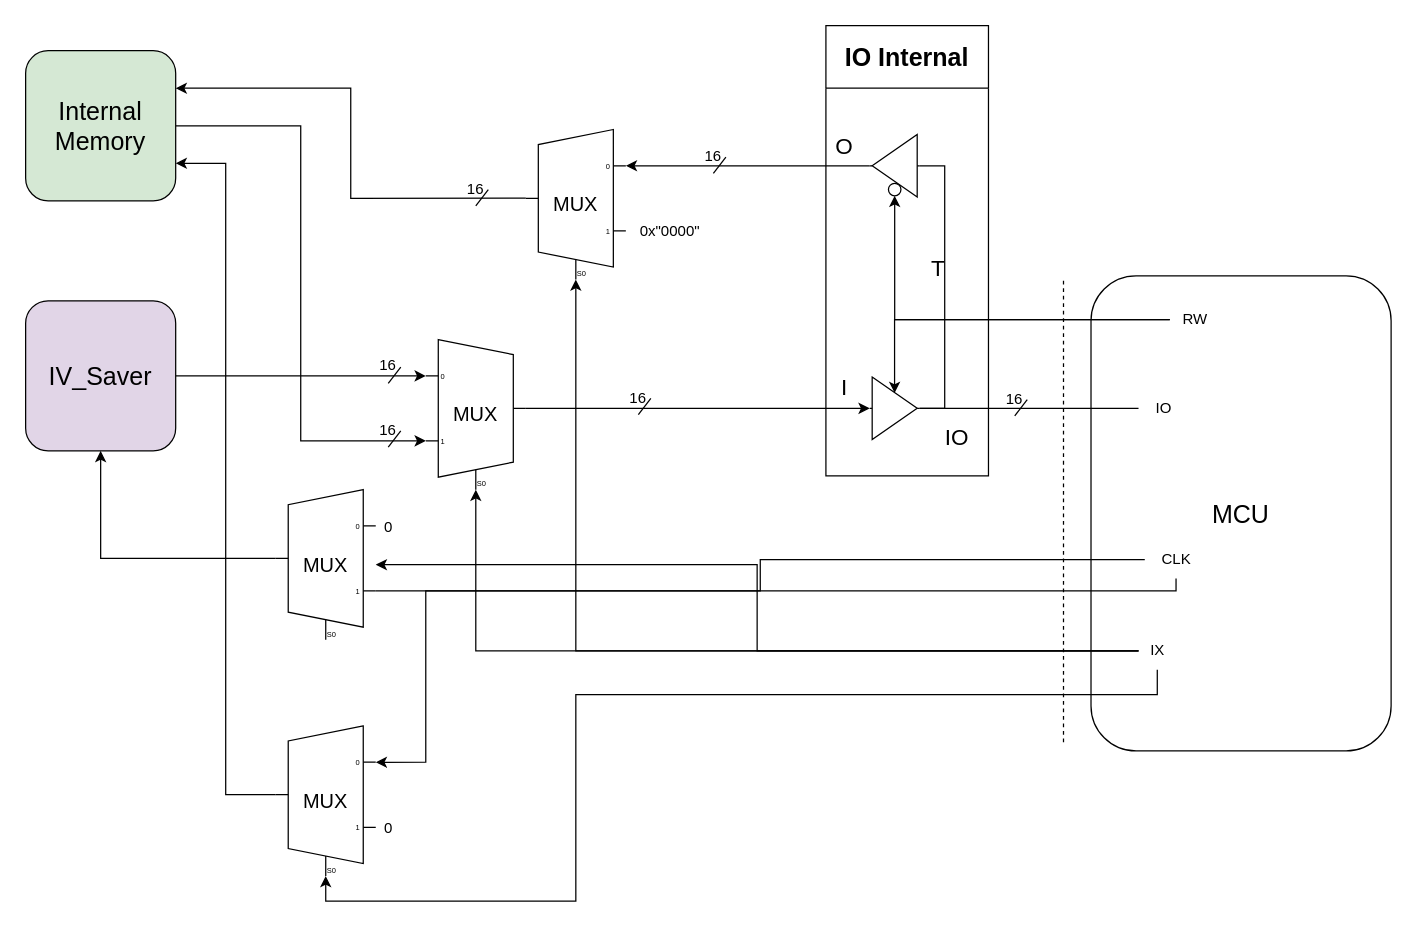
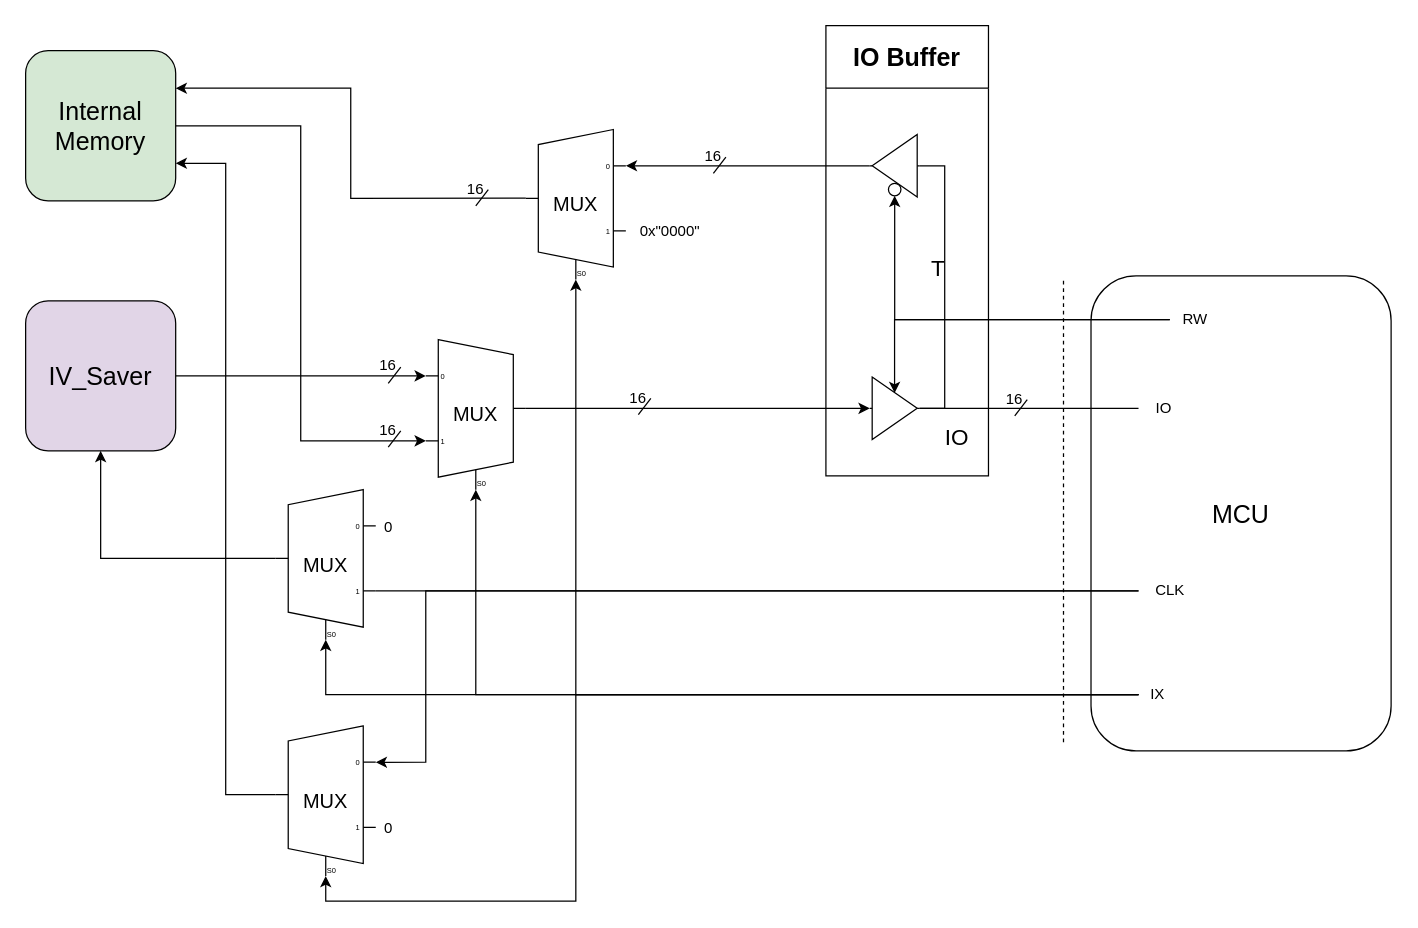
node "IO Internal": label "IO Internal" -> "IO Buffer"
node "O": removed
node "I": removed
node "CLK": moved (1176, 559) -> (1169, 591)
node "IX": moved (1157, 651) -> (1157, 694)
